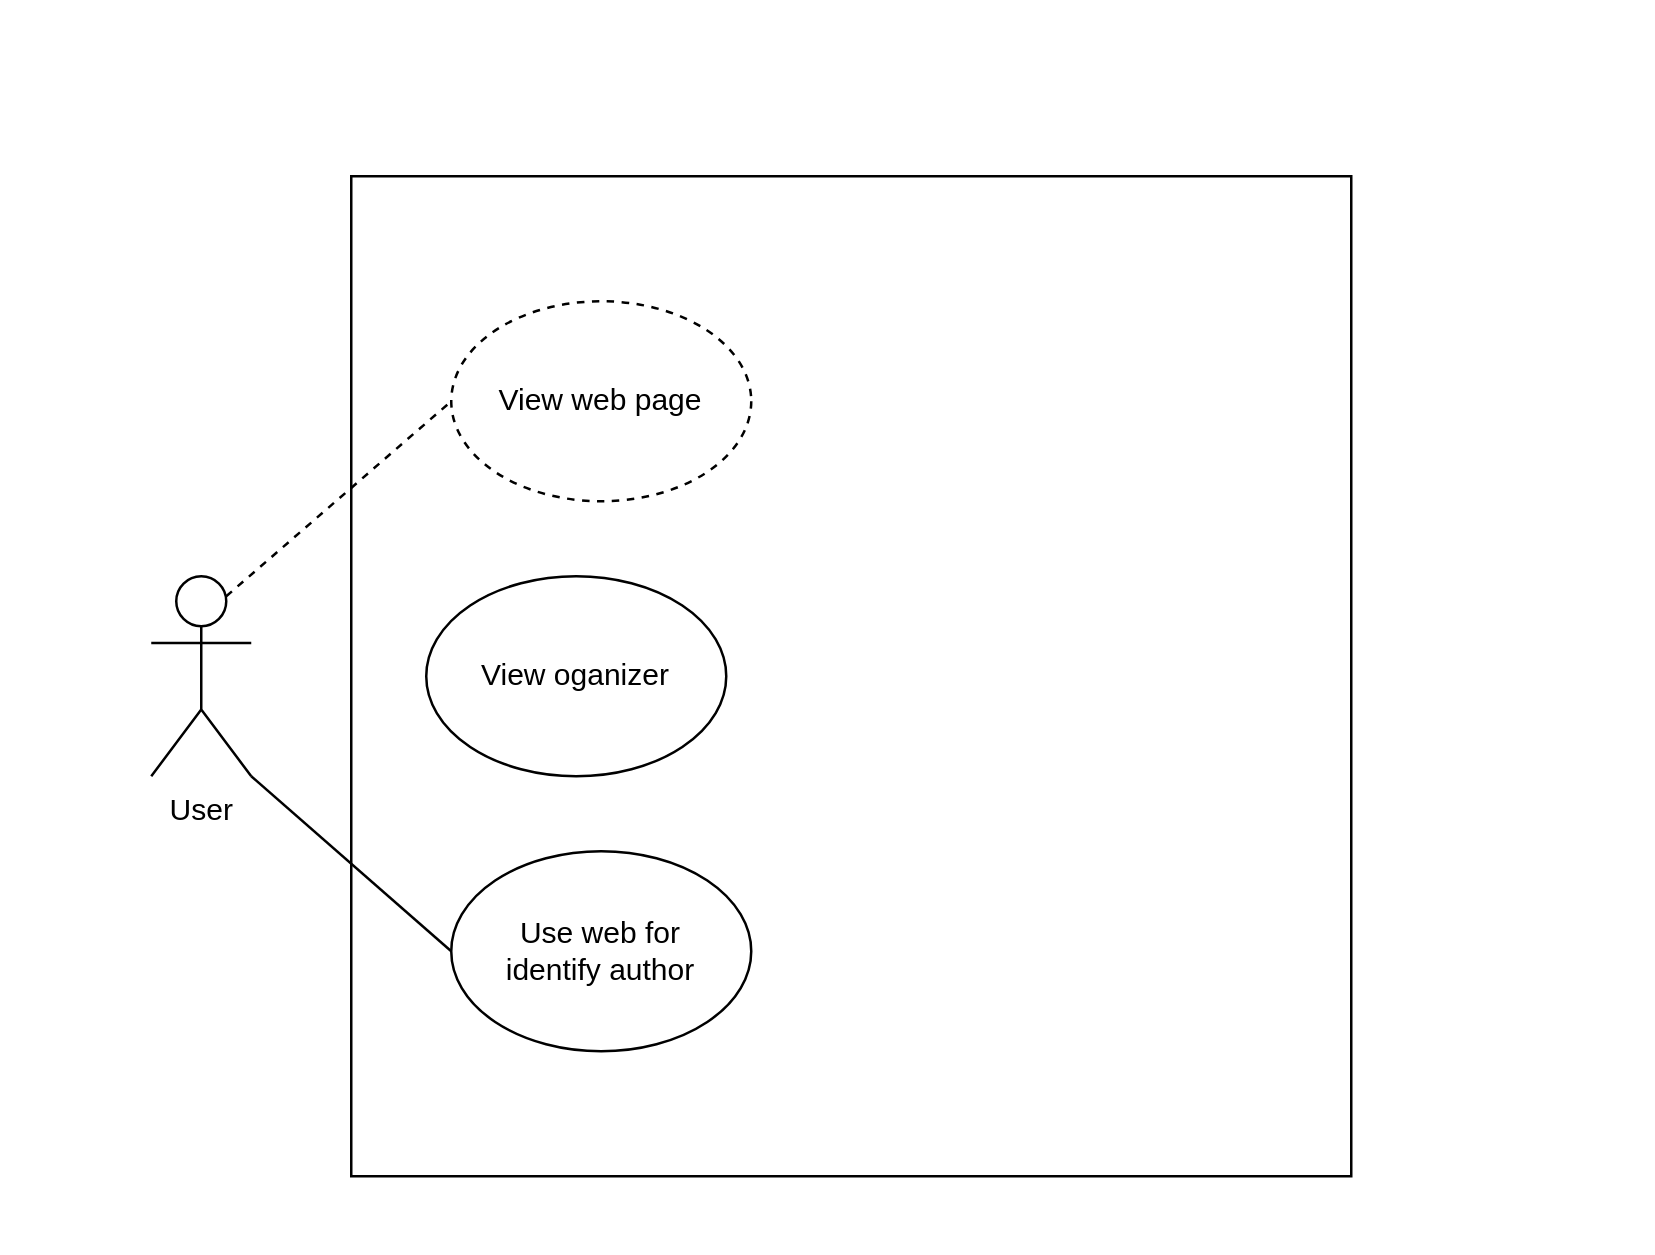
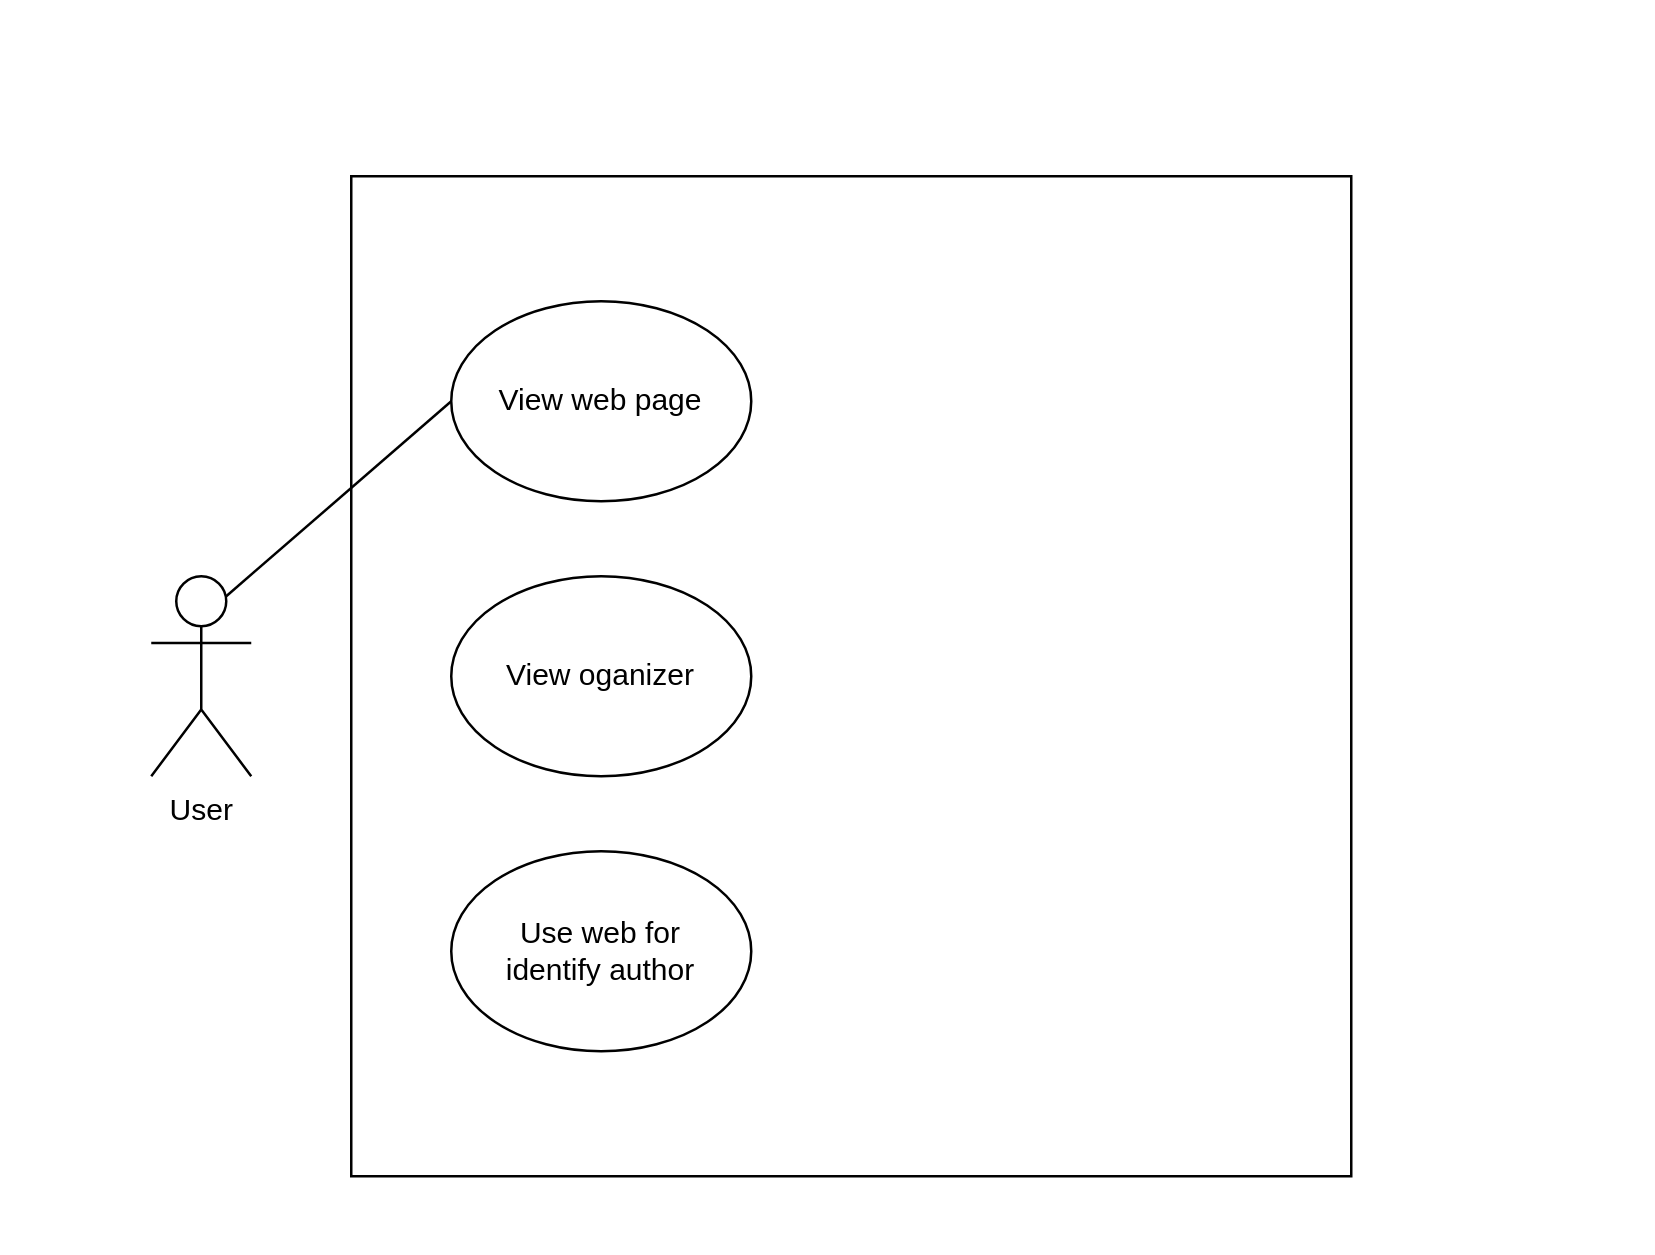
node "View web page": style dashed -> solid
edge "View web page" -- "User": style dashed -> solid
node "View oganizer": moved (576, 676) -> (601, 676)
edge "User" -- "Use web for identify author": removed
